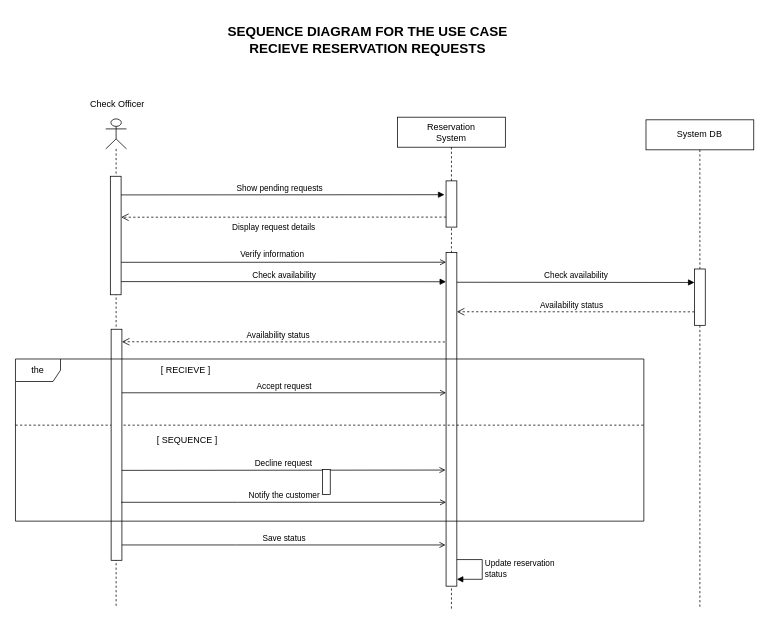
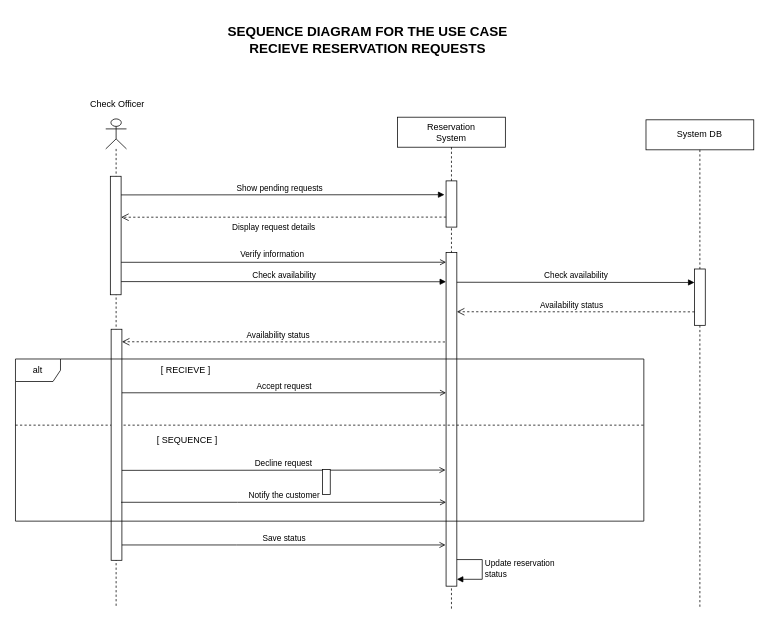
node "the": label "the" -> "alt"
